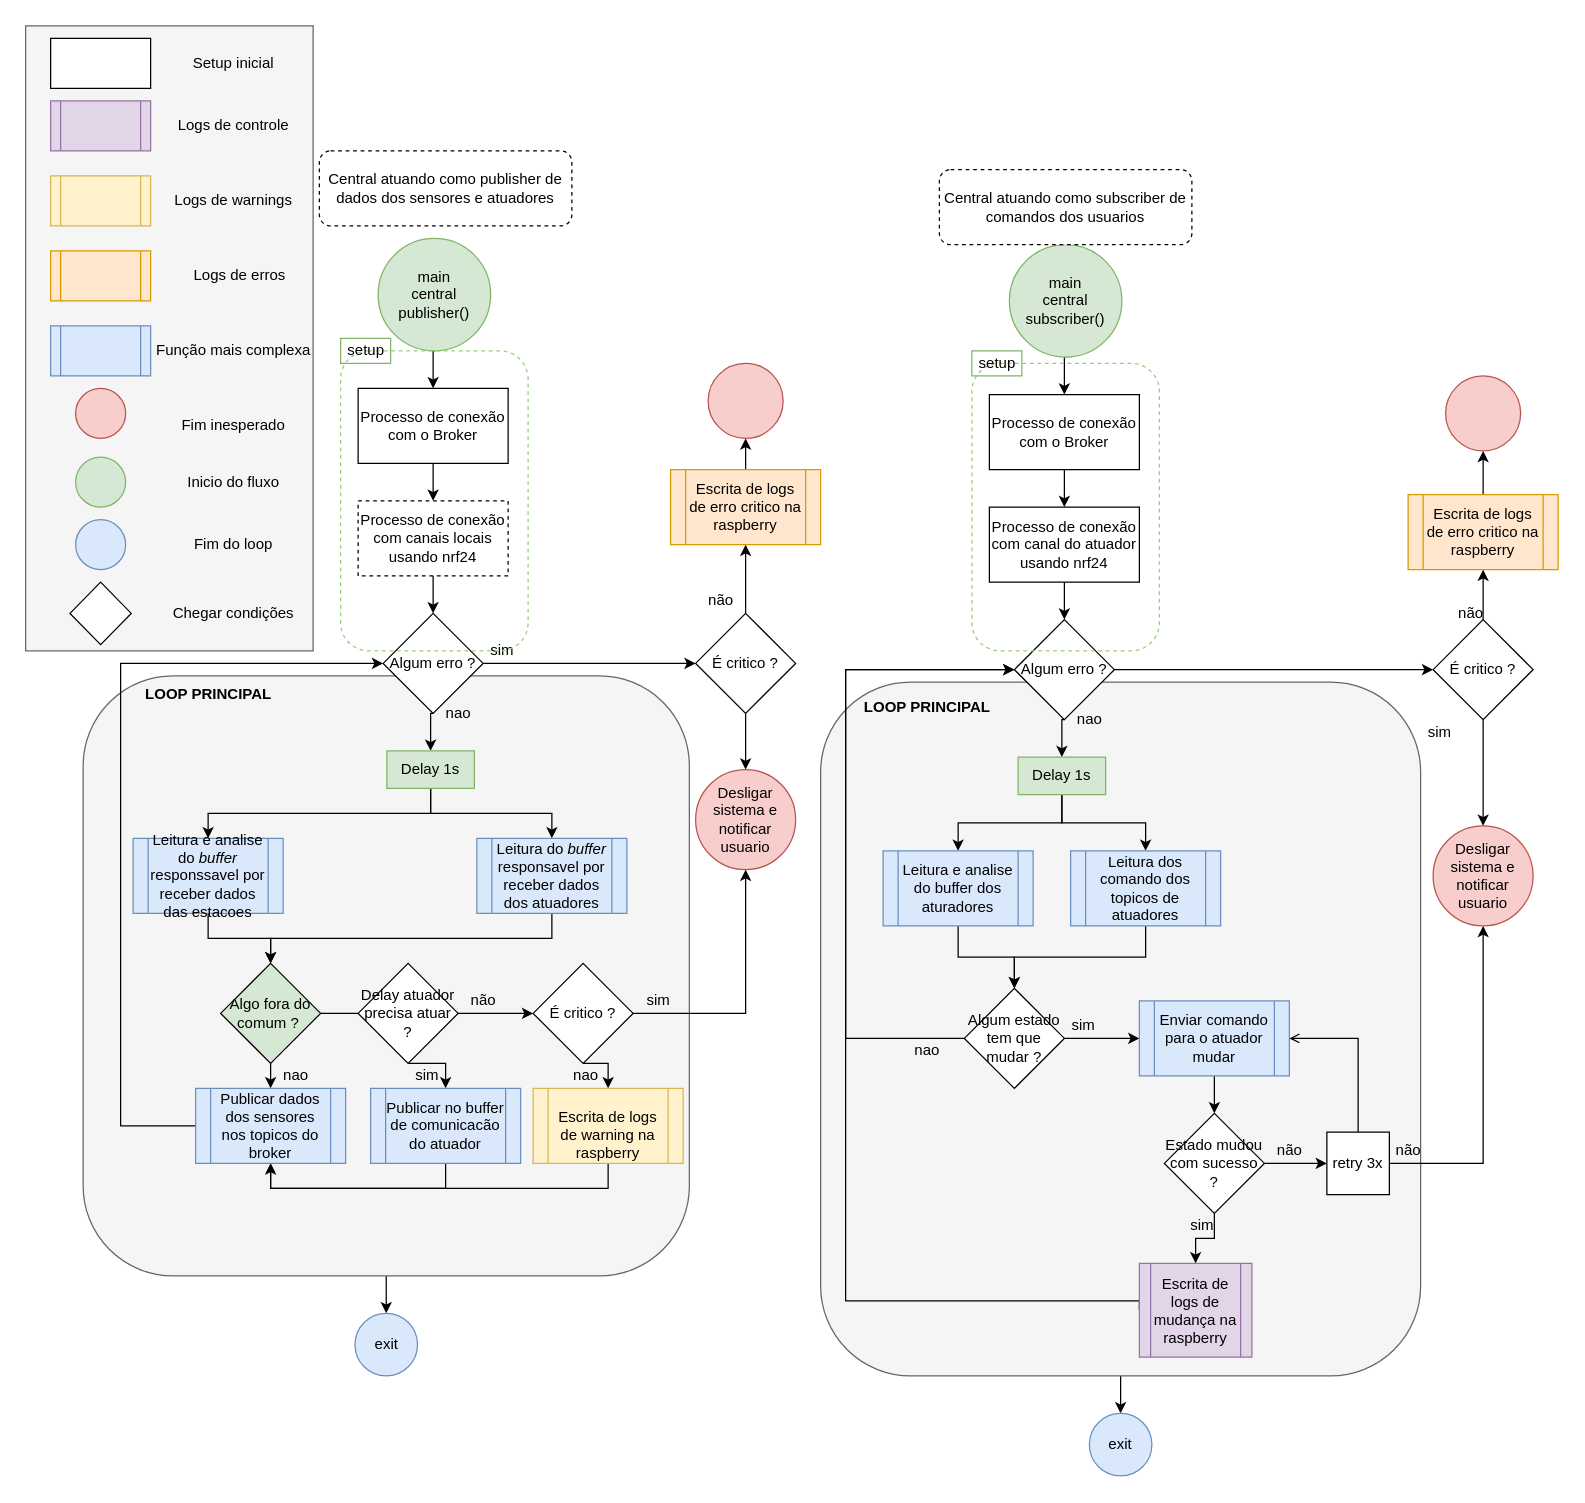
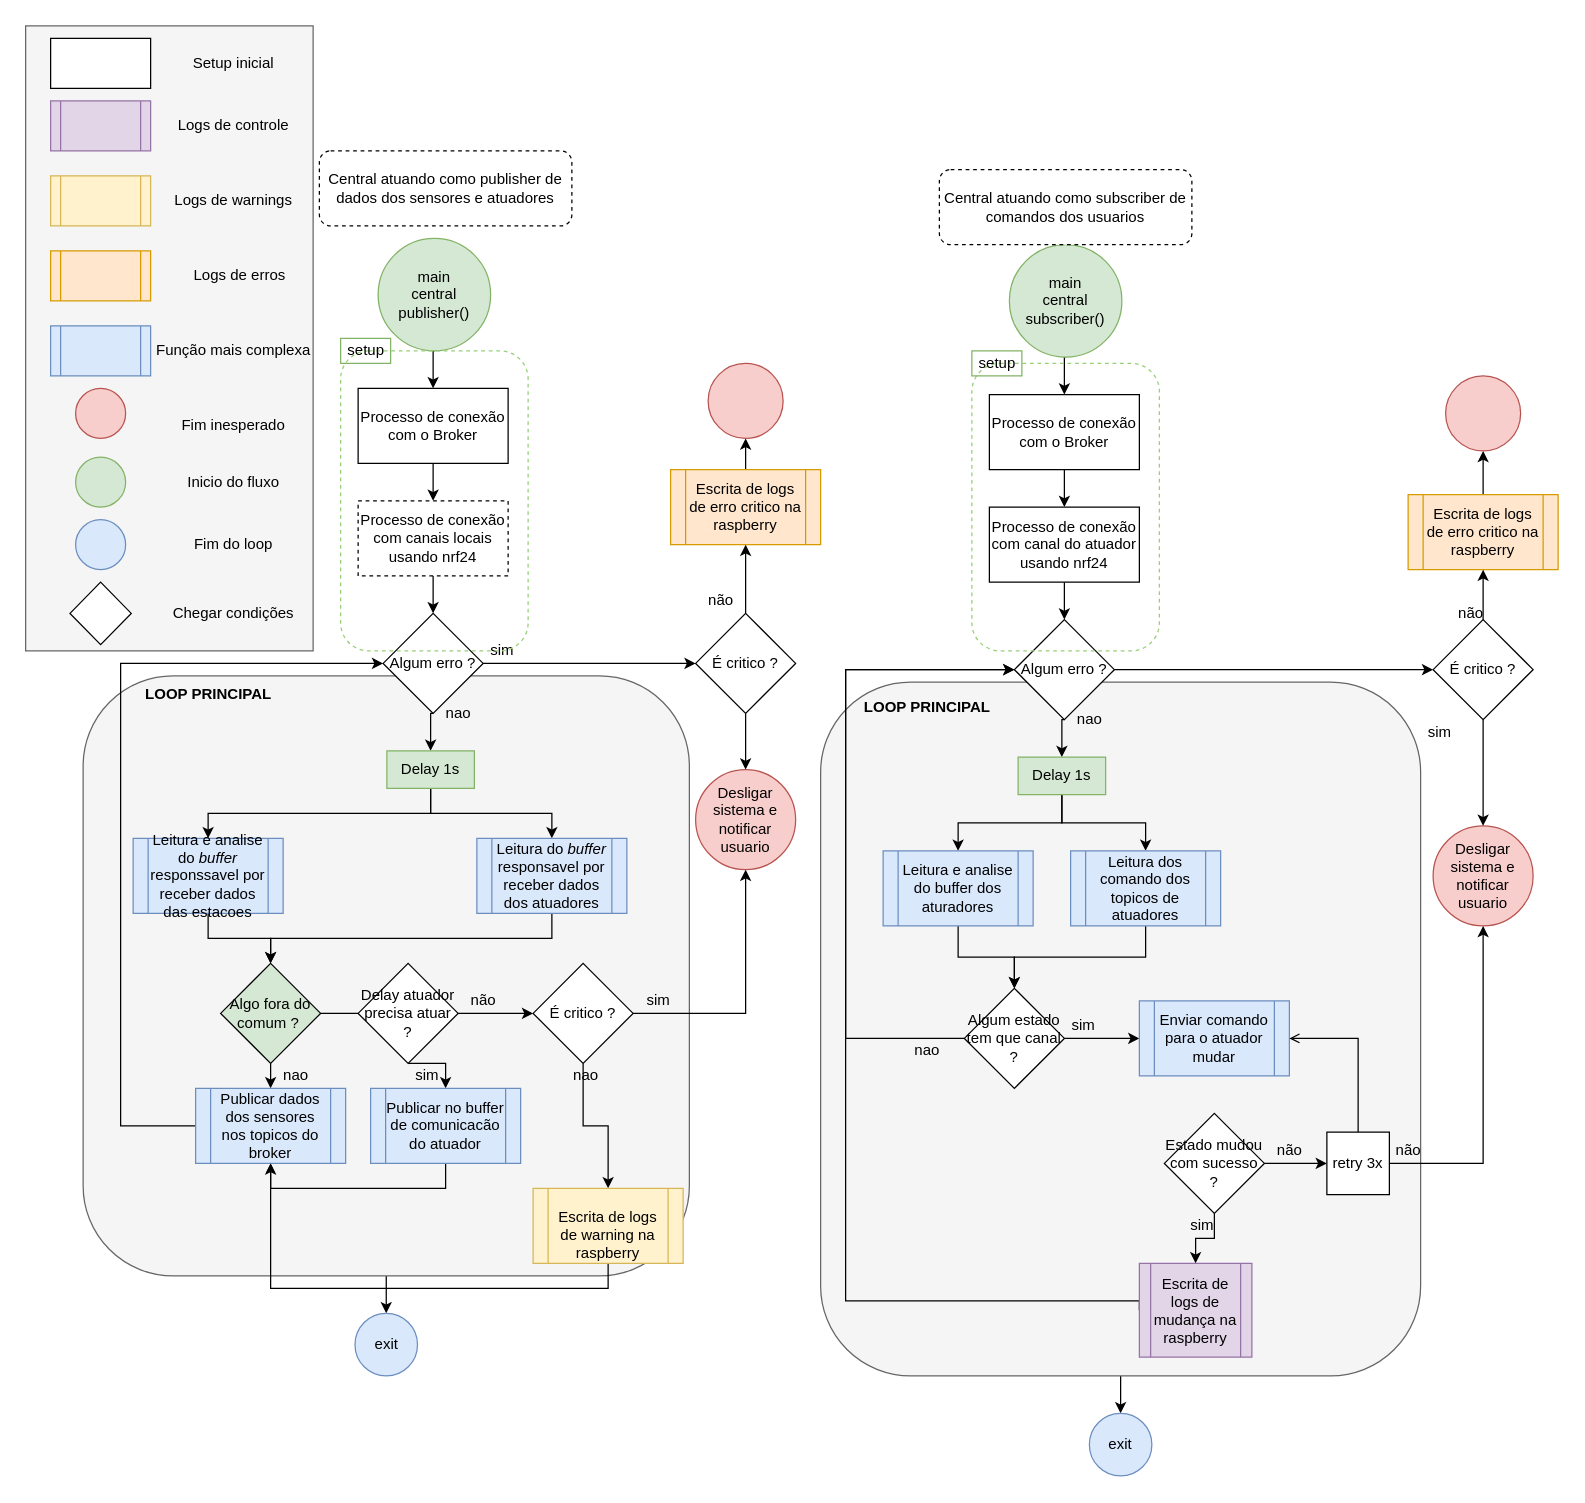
node "Algum estado tem que mudar ?": label "Algum estado tem que mudar ?" -> "Algum estado tem que canal ?"
edge "Enviar comando para o atuador mudar" -> "Estado mudou com sucesso ?": removed
node "Escrita de logs de warning na raspberry": moved (608, 1126) -> (608, 1226)
